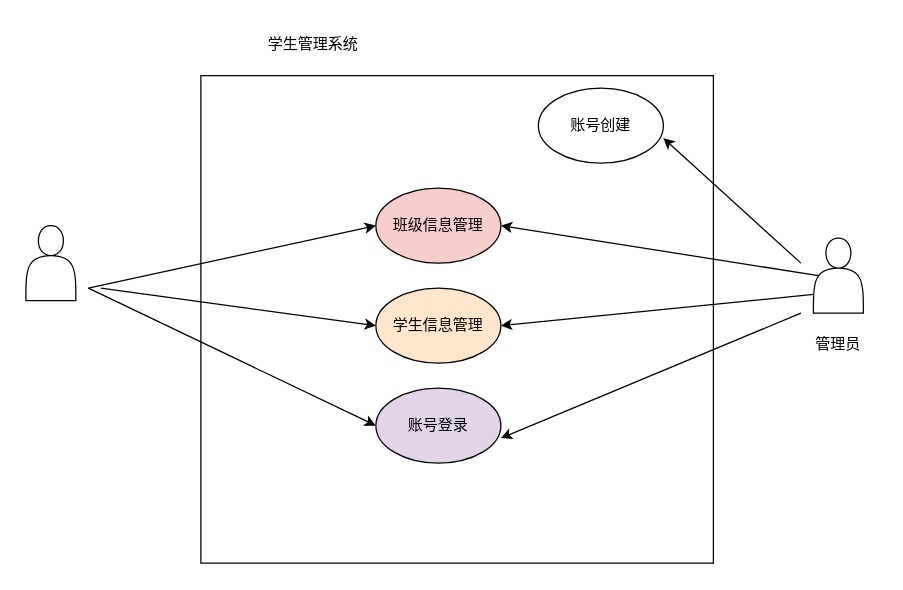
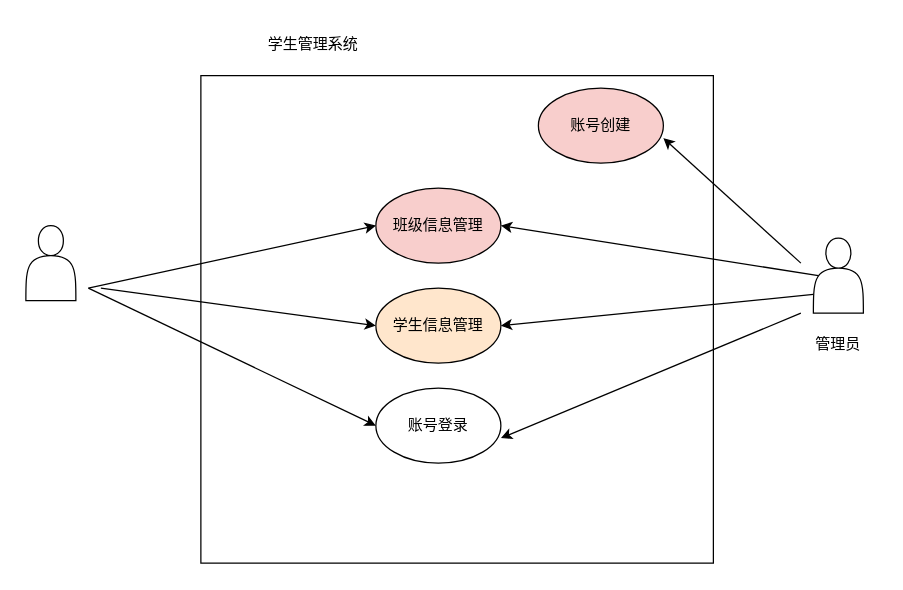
node "账号创建": fillcolor #ffffff -> #f8cecc
node "账号登录": fillcolor #e1d5e7 -> #ffffff
